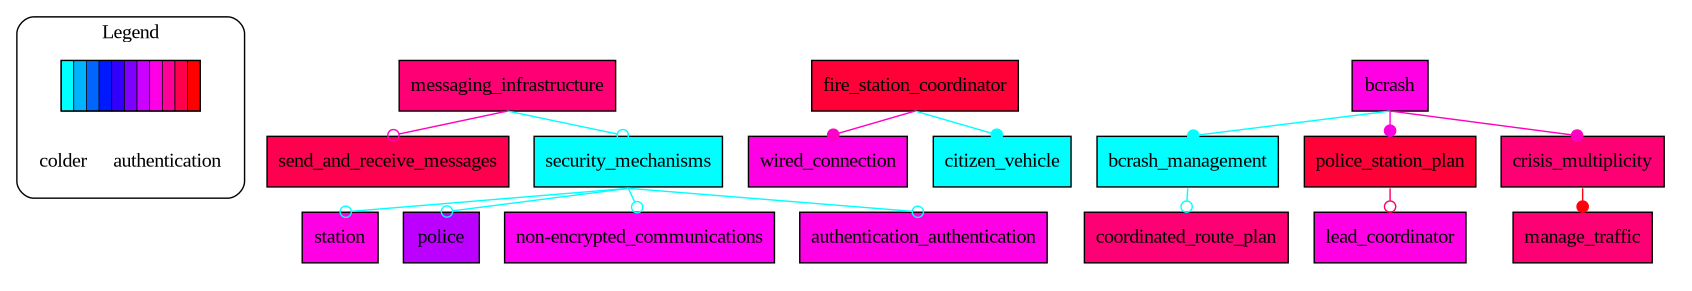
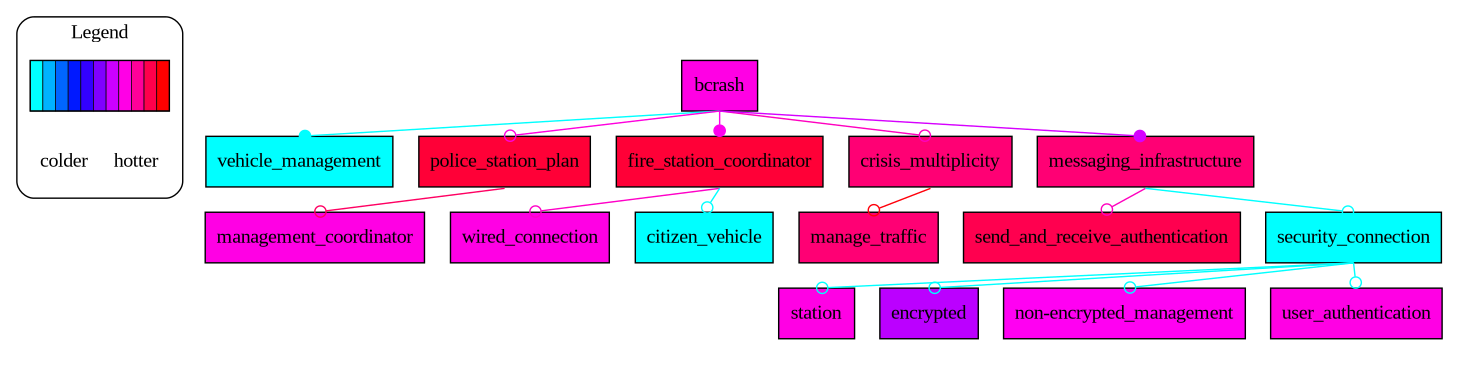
edge "bcrash" -> "fire_station_coordinator": added
edge "bcrash" -> "police_station_plan": arrowhead dot -> odot
edge "fire_station_coordinator" -> "wired_connection": arrowhead dot -> odot
edge "fire_station_coordinator" -> "citizen_vehicle": arrowhead dot -> odot
edge "bcrash" -> "messaging_infrastructure": added
edge "bcrash" -> "crisis_multiplicity": arrowhead dot -> odot
node "colder     authentication": label "colder     authentication" -> "colder     hotter"
node "send_and_receive_messages": label "send_and_receive_messages" -> "send_and_receive_authentication"
node "security_mechanisms": label "security_mechanisms" -> "security_connection"
node "bcrash_management": label "bcrash_management" -> "vehicle_management"
edge "crisis_multiplicity" -> "manage_traffic": arrowhead dot -> odot
node "police": label "police" -> "encrypted"
node "non-encrypted_communications": label "non-encrypted_communications" -> "non-encrypted_management"
node "authentication_authentication": label "authentication_authentication" -> "user_authentication"
node "coordinated_route_plan": removed
node "lead_coordinator": label "lead_coordinator" -> "management_coordinator"
